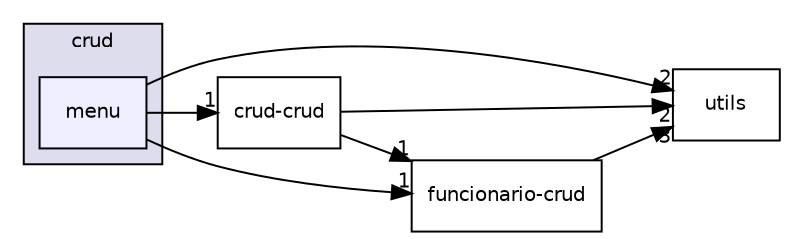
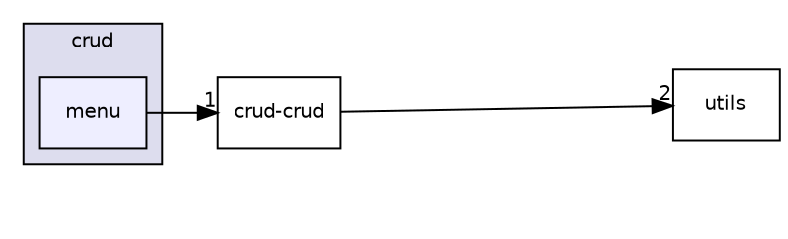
edge "menu" -> "utils": removed
node "funcionario-crud": removed
